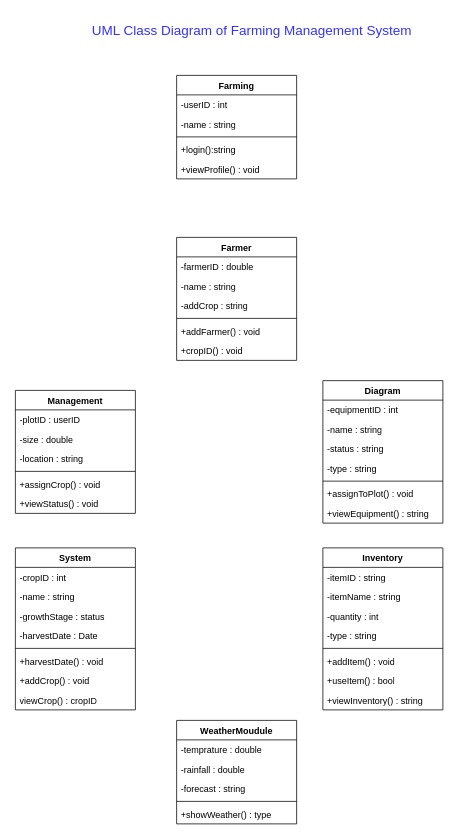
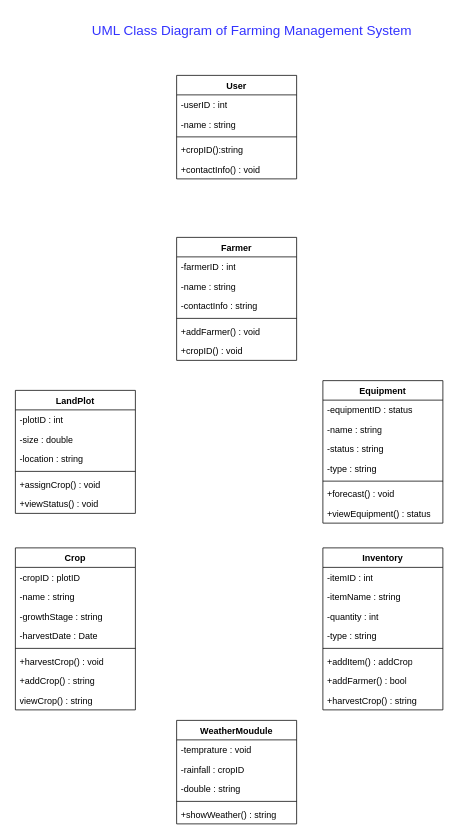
node "Farming": label "Farming" -> "User"
node "+login():string": label "+login():string" -> "+cropID():string"
node "+viewProfile() : void": label "+viewProfile() : void" -> "+contactInfo() : void"
node "-farmerID : double": label "-farmerID : double" -> "-farmerID : int"
node "-addCrop : string": label "-addCrop : string" -> "-contactInfo : string"
node "Diagram": label "Diagram" -> "Equipment"
node "Management": label "Management" -> "LandPlot"
node "-equipmentID : int": label "-equipmentID : int" -> "-equipmentID : status"
node "-plotID : userID": label "-plotID : userID" -> "-plotID : int"
node "+assignToPlot() : void": label "+assignToPlot() : void" -> "+forecast() : void"
node "+viewEquipment() : string": label "+viewEquipment() : string" -> "+viewEquipment() : status"
node "System": label "System" -> "Crop"
node "-cropID : int": label "-cropID : int" -> "-cropID : plotID"
node "-itemID : string": label "-itemID : string" -> "-itemID : int"
node "-growthStage : status": label "-growthStage : status" -> "-growthStage : string"
node "+harvestDate() : void": label "+harvestDate() : void" -> "+harvestCrop() : void"
node "+addItem() : void": label "+addItem() : void" -> "+addItem() : addCrop"
node "+addCrop() : void": label "+addCrop() : void" -> "+addCrop() : string"
node "+useItem() : bool": label "+useItem() : bool" -> "+addFarmer() : bool"
node "viewCrop() : cropID": label "viewCrop() : cropID" -> "viewCrop() : string"
node "+viewInventory() : string": label "+viewInventory() : string" -> "+harvestCrop() : string"
node "-temprature : double": label "-temprature : double" -> "-temprature : void"
node "-rainfall : double": label "-rainfall : double" -> "-rainfall : cropID"
node "-forecast : string": label "-forecast : string" -> "-double : string"
node "+showWeather() : type": label "+showWeather() : type" -> "+showWeather() : string"
